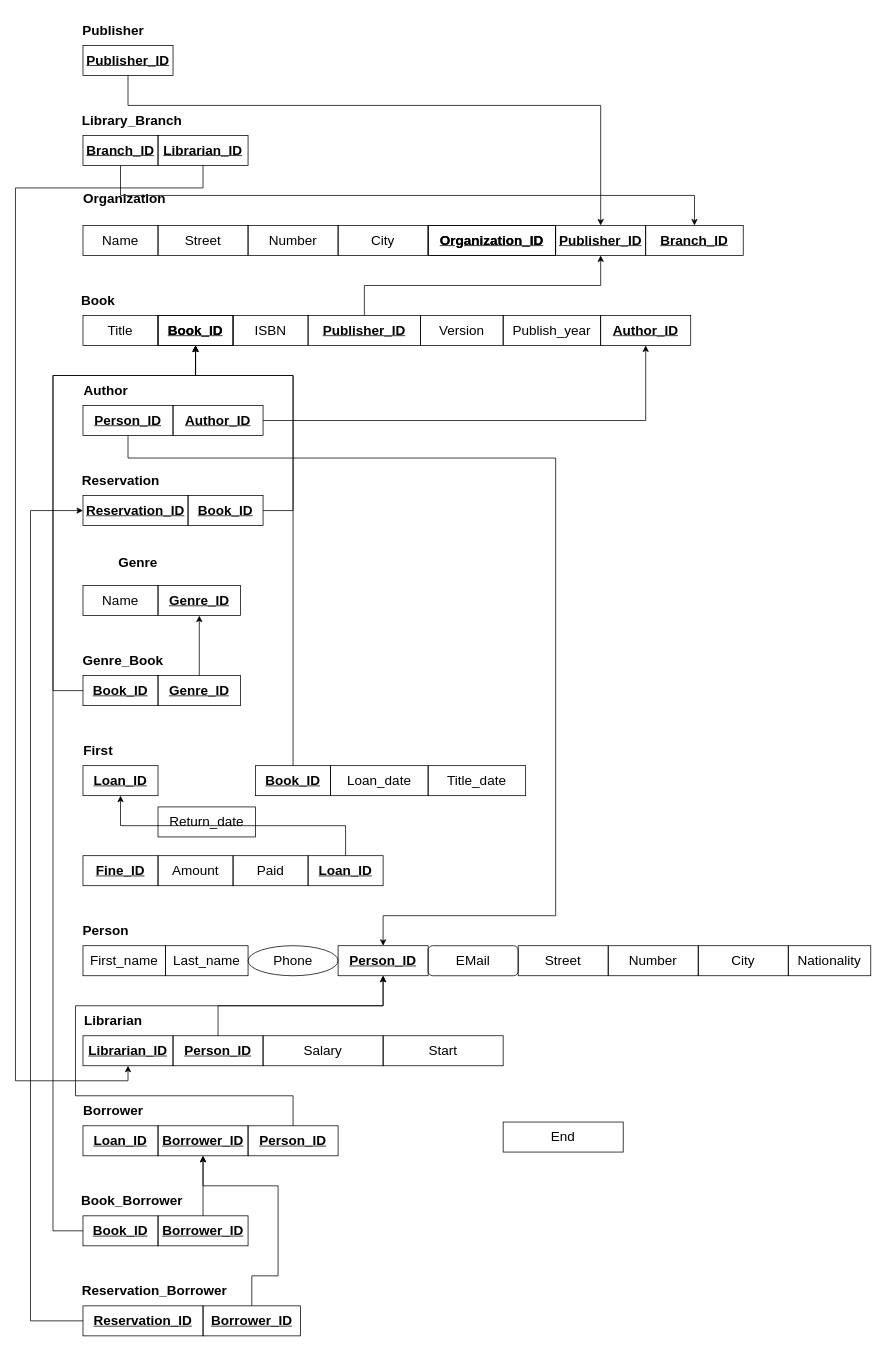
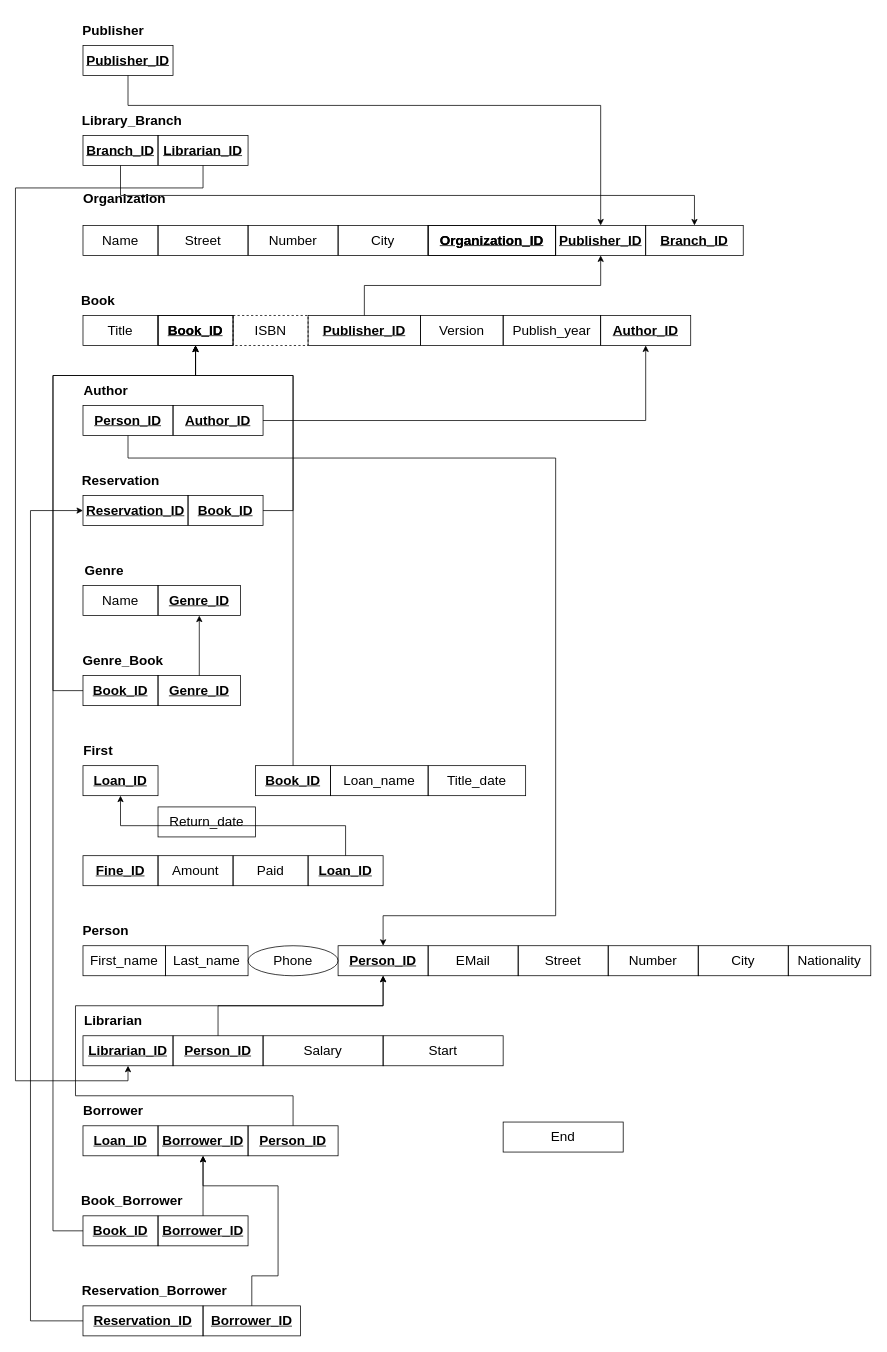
node "ISBN": style solid -> dashed
node "Genre": moved (137, 563) -> (104, 570)
node "Loan_date": label "Loan_date" -> "Loan_name"
node "EMail": shape rounded rectangle -> rectangle
